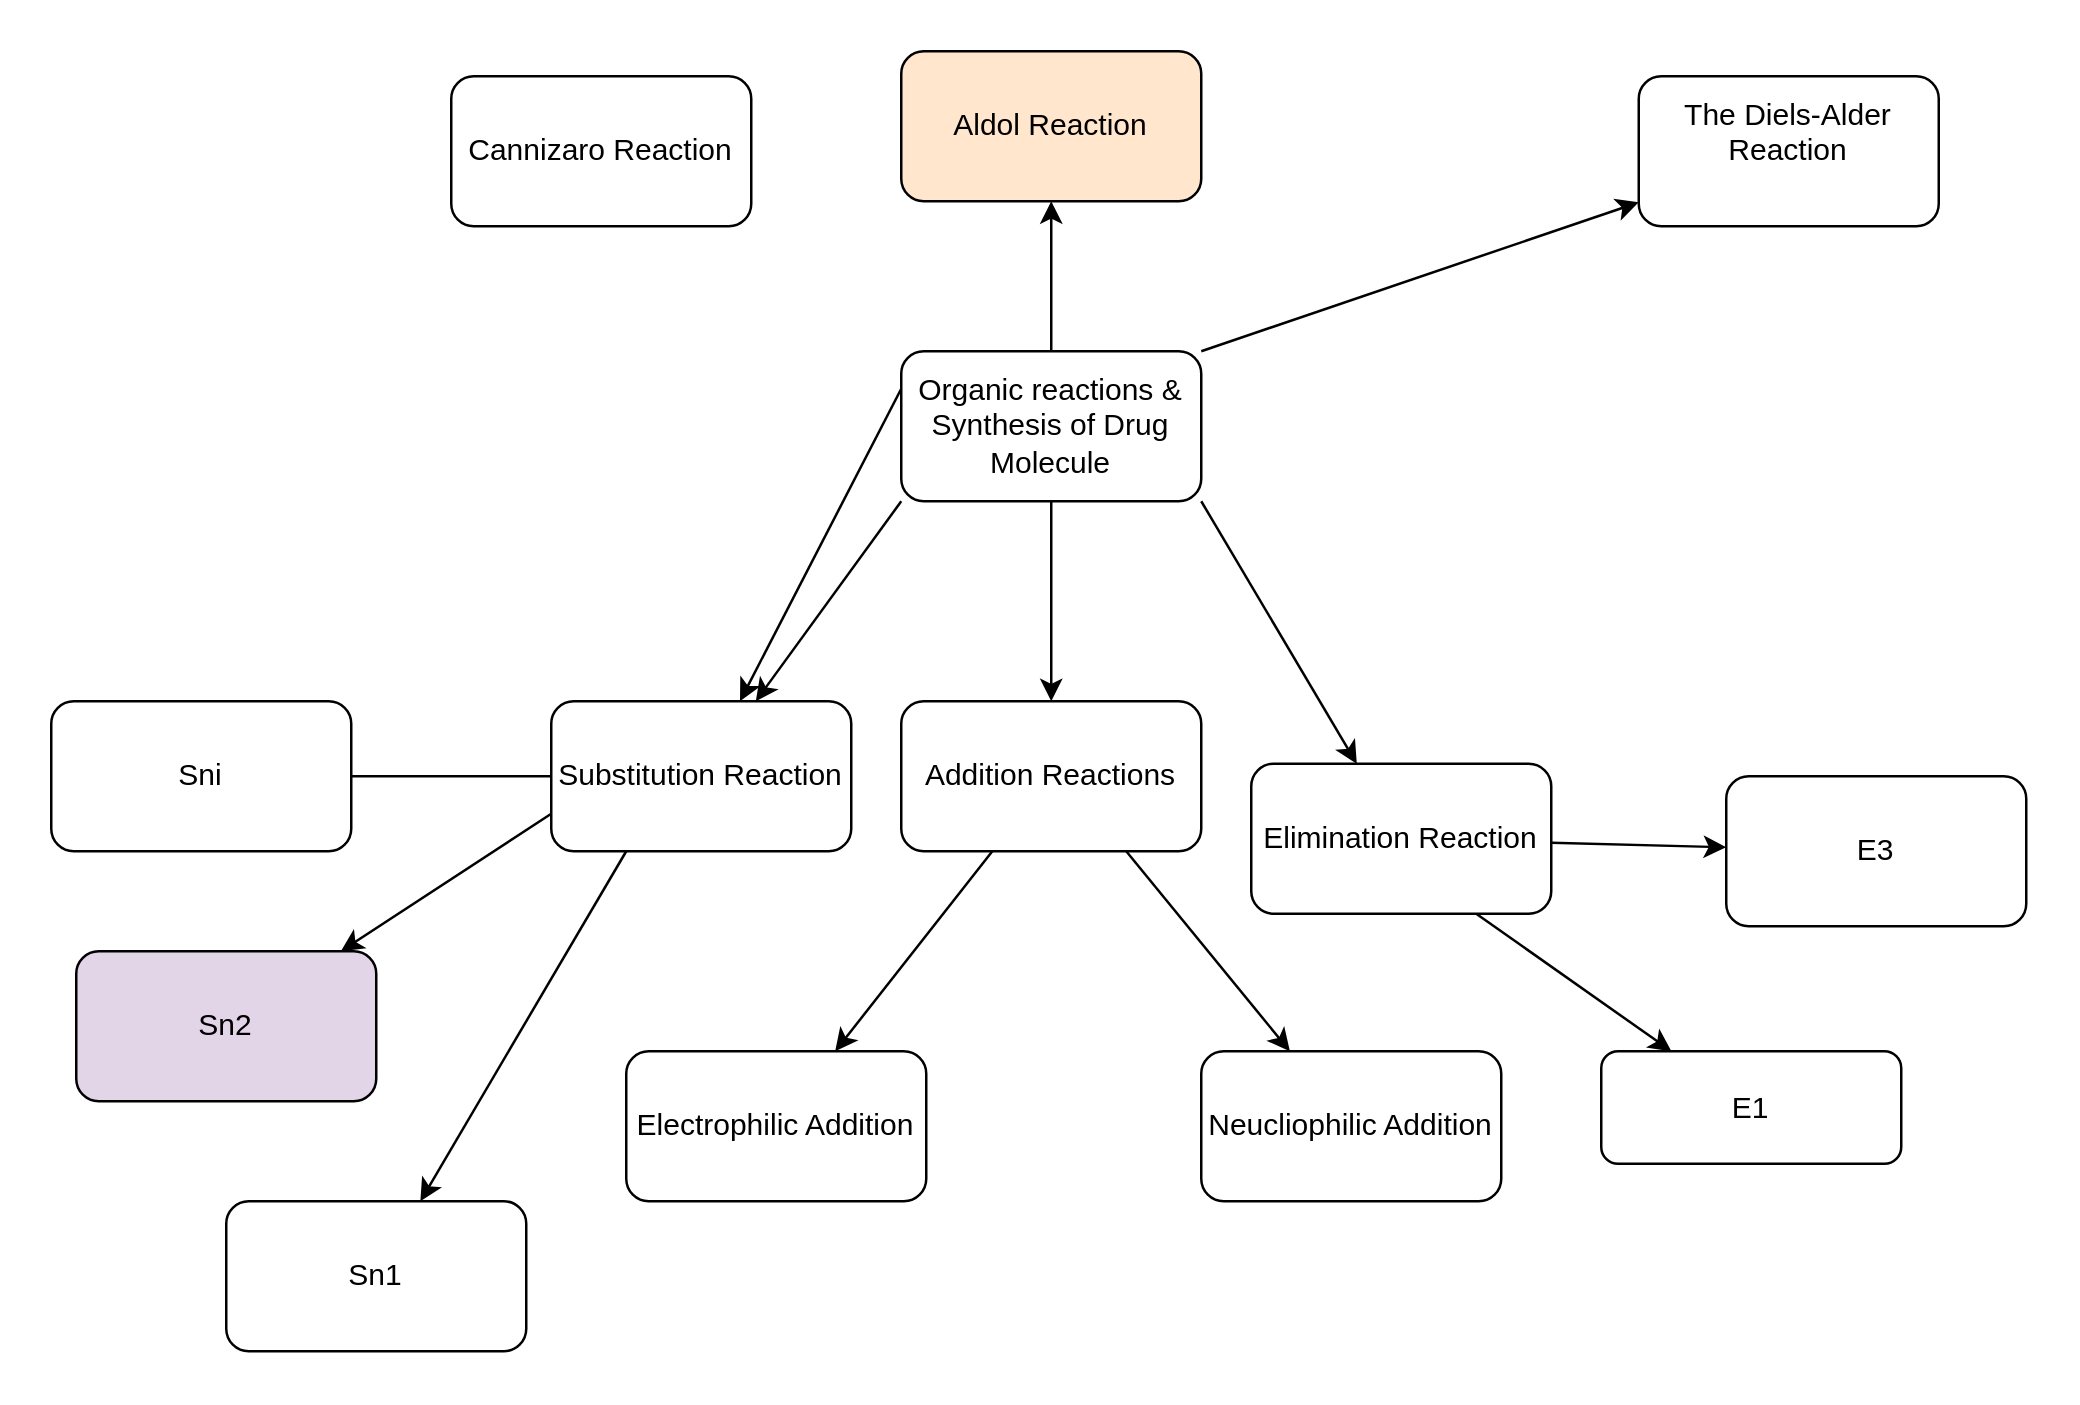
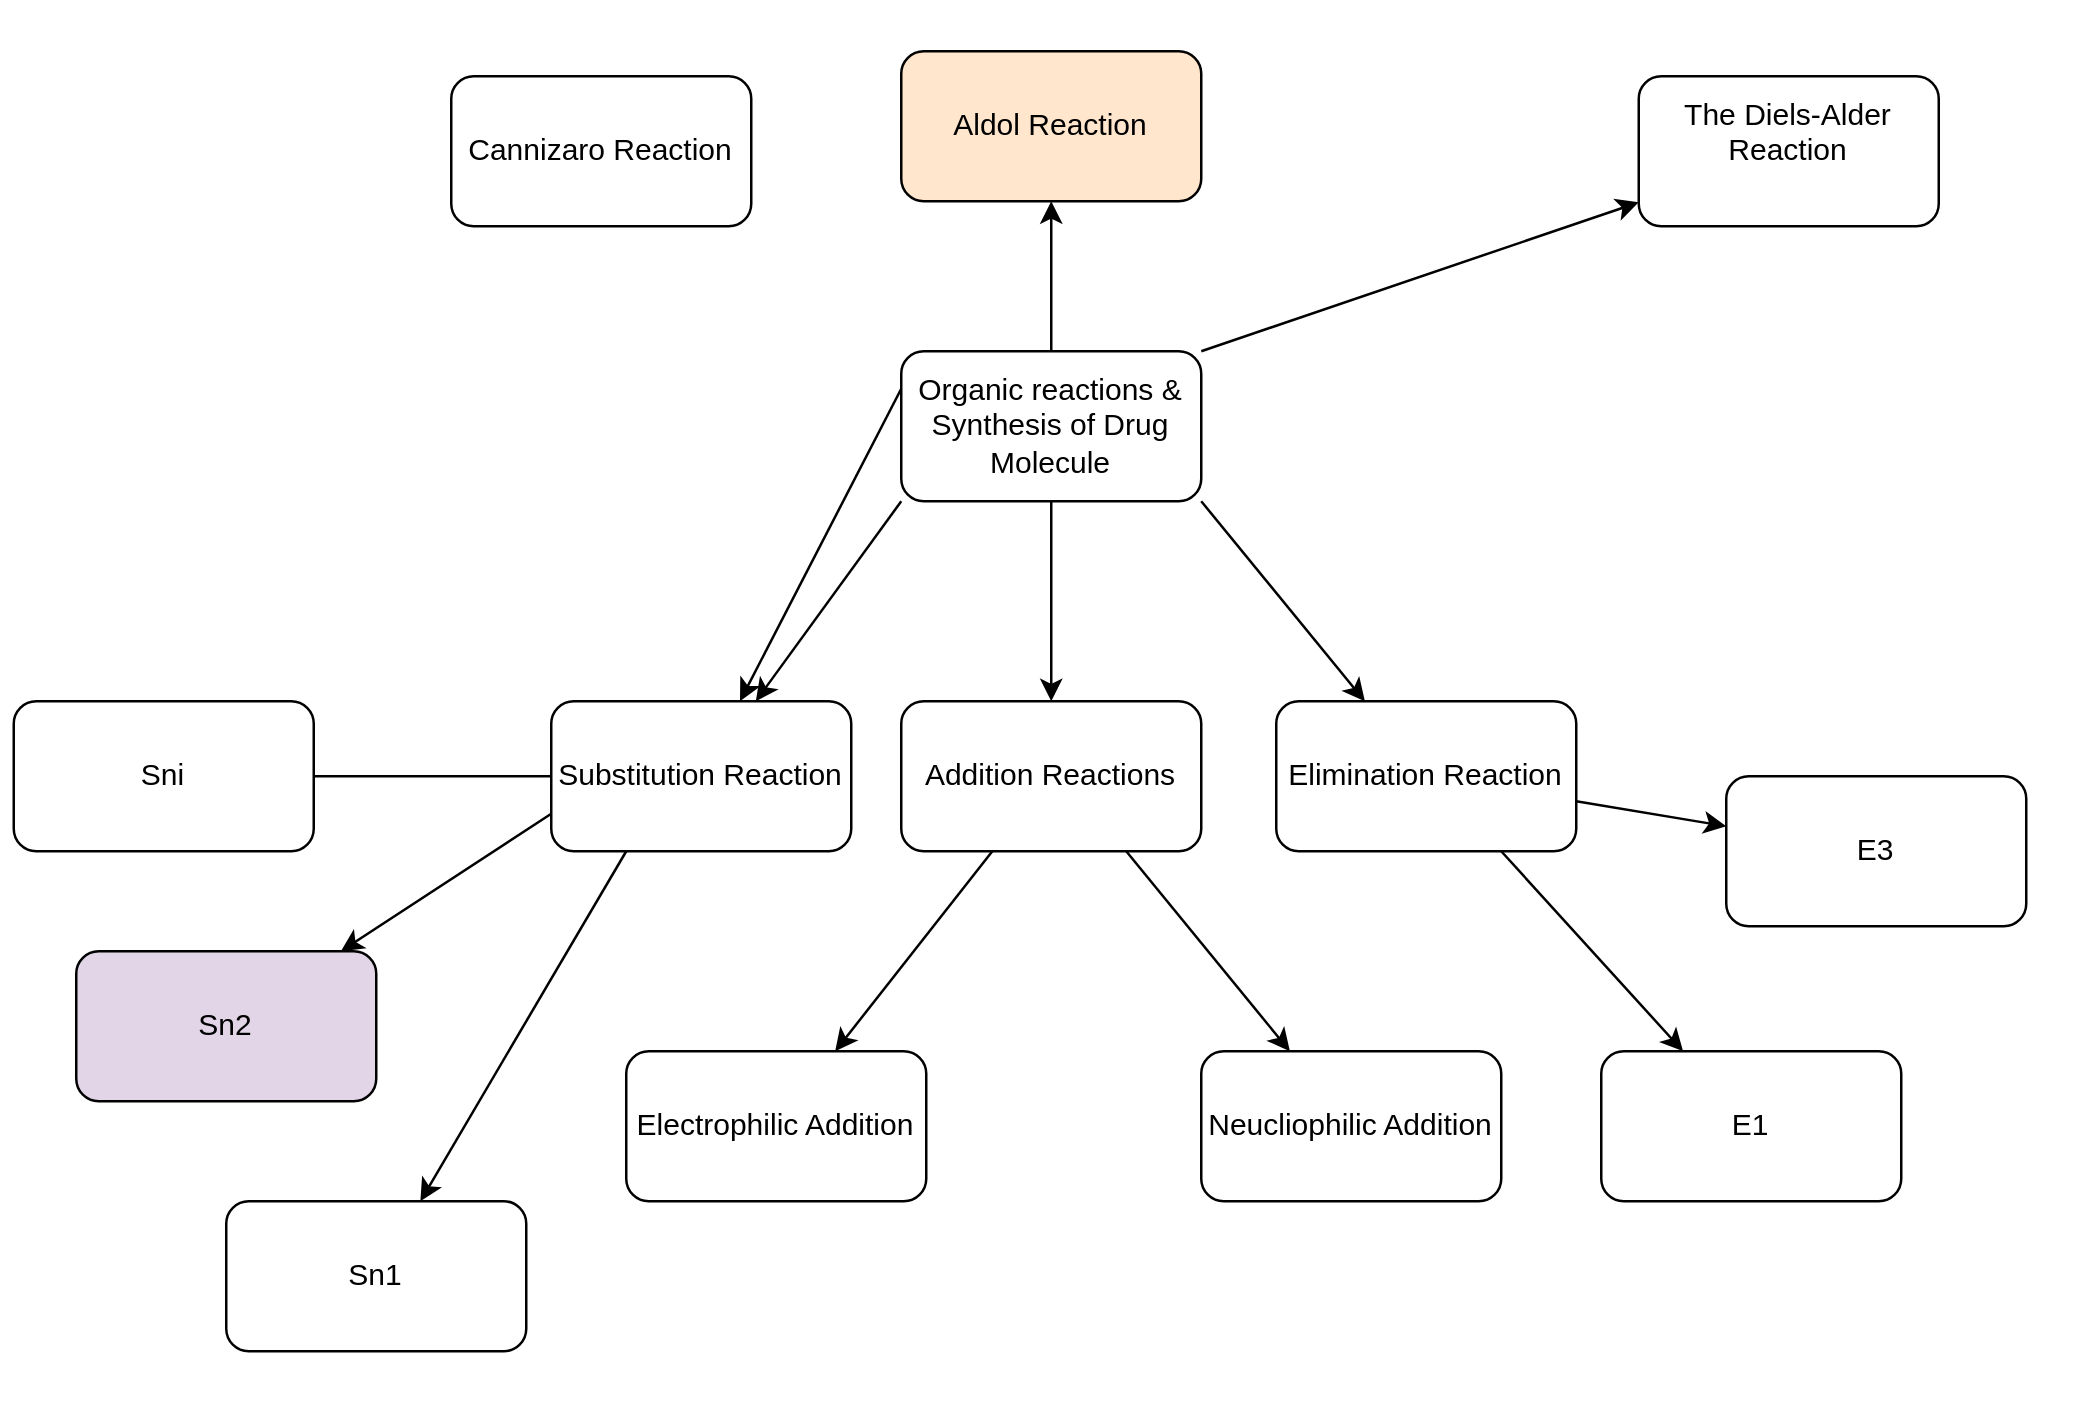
node "Sni": moved (201, 776) -> (164, 776)
node "Elimination Reaction": moved (1401, 839) -> (1426, 776)
node "E1": size 300x113 -> 300x150
